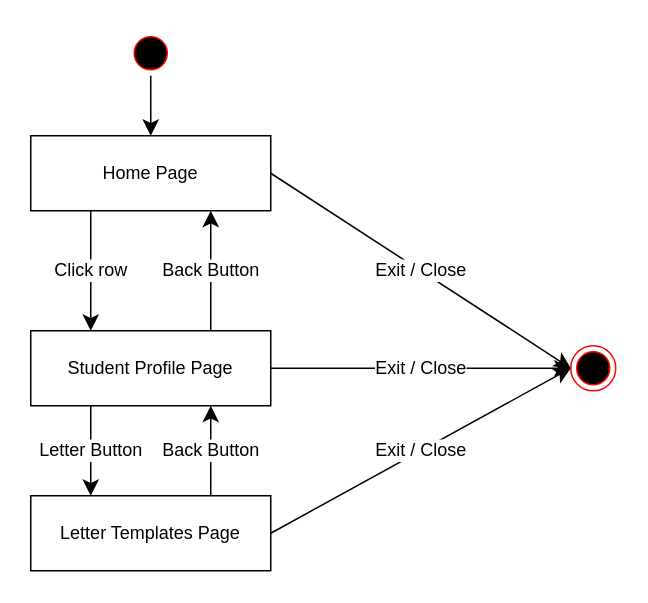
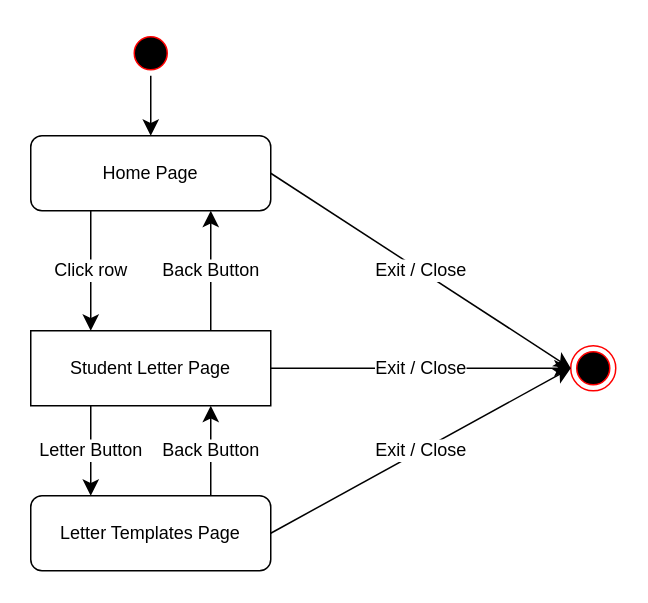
node "Home Page": shape rectangle -> rounded rectangle
node "Student Profile Page": label "Student Profile Page" -> "Student Letter Page"
node "Letter Templates Page": shape rectangle -> rounded rectangle
